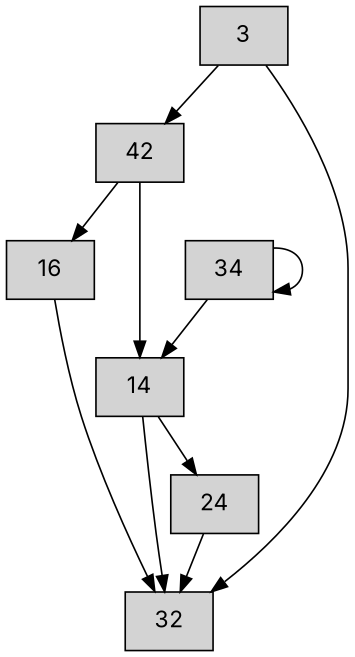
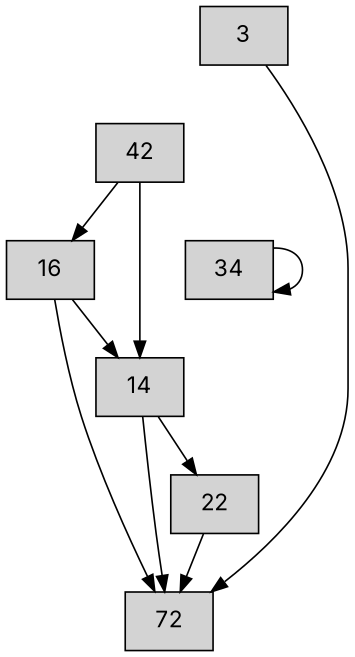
edge "3" -> "42": removed
edge "34" -> "14": now "16" -> "14"
node "24": label "24" -> "22"
node "32": label "32" -> "72"
